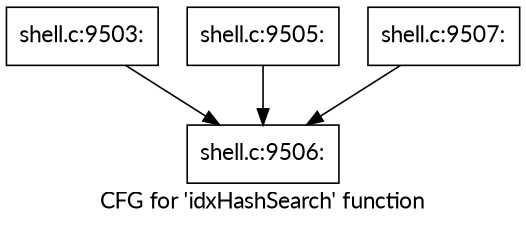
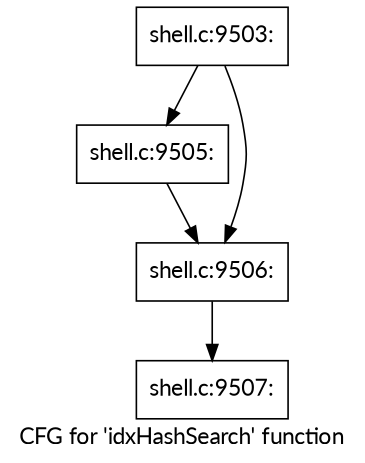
edge "shell.c:9503:" -> "shell.c:9505:": added
edge "shell.c:9507:" -> "shell.c:9506:": reversed
